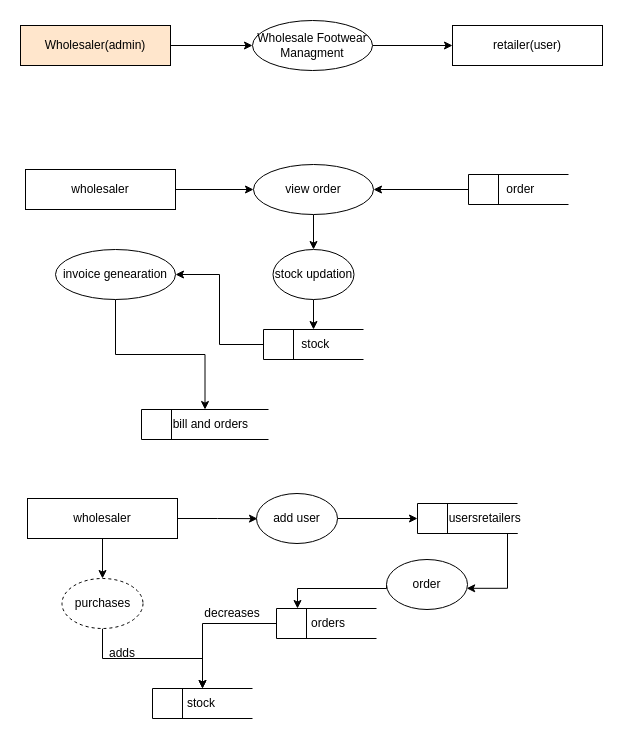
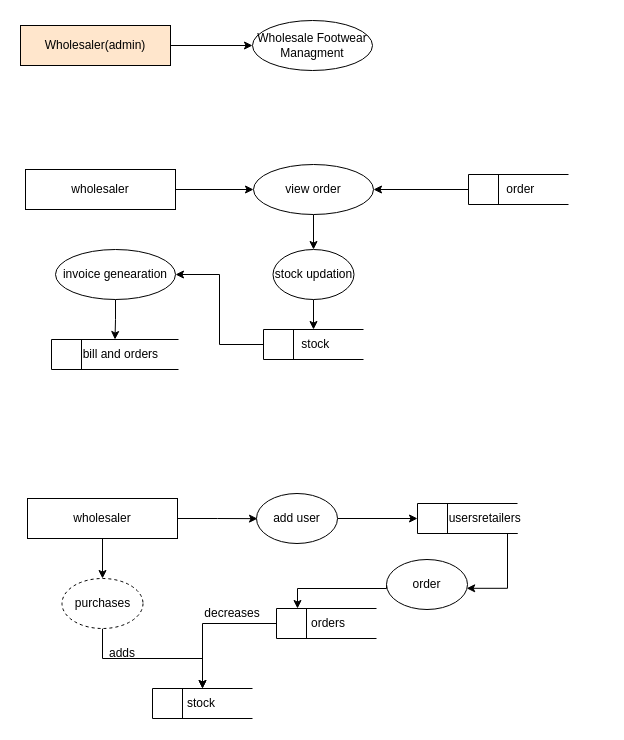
edge "Wholesale Footwear Managment" -> "retailer(user)": removed
node "retailer(user)": removed
node "bill and orders": moved (205, 425) -> (115, 355)
